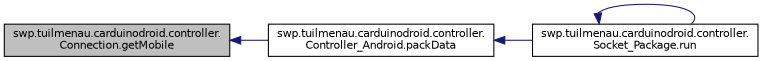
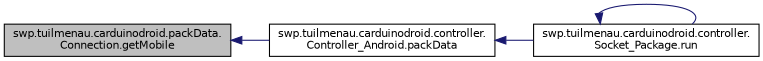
node "swp.tuilmenau.carduinodroid.controller. Connection.getMobile": label "swp.tuilmenau.carduinodroid.controller. Connection.getMobile" -> "swp.tuilmenau.carduinodroid.packData. Connection.getMobile"
